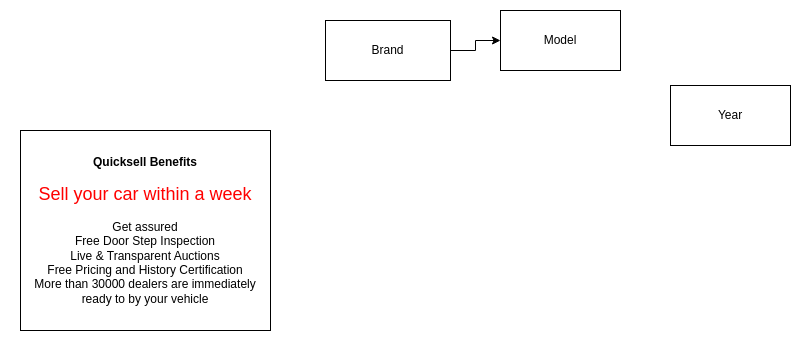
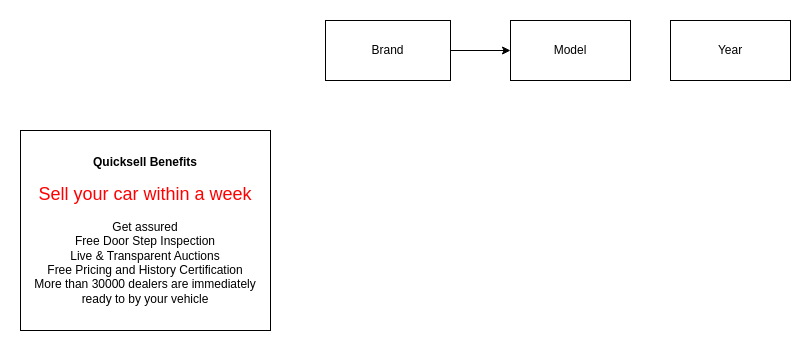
node "Model": moved (561, 41) -> (571, 51)
node "Year": moved (731, 116) -> (731, 51)
